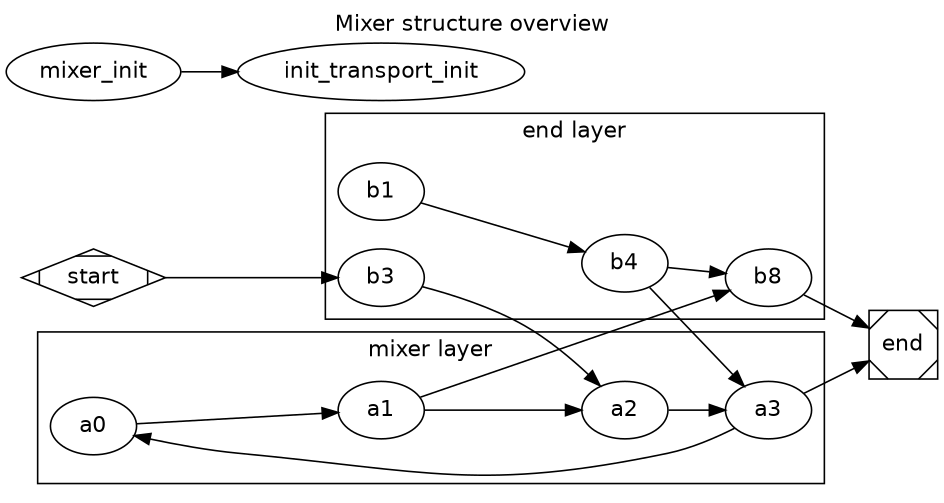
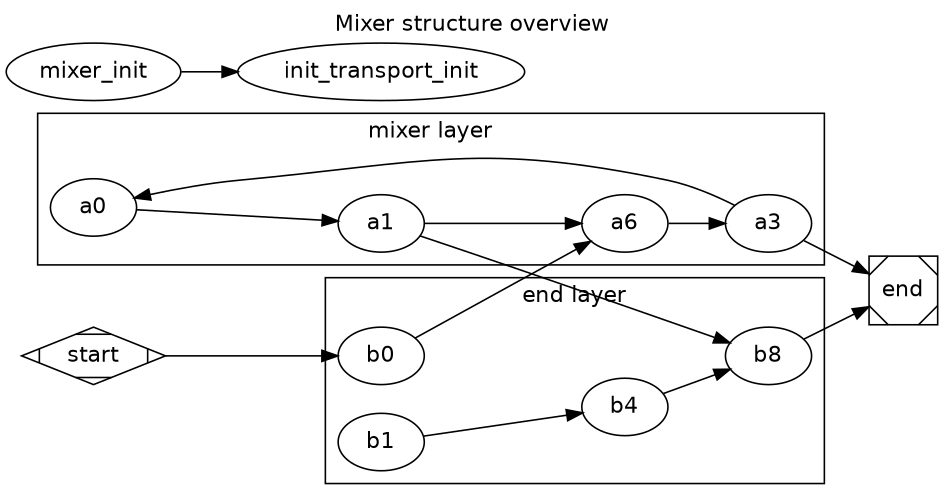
node "b3": label "b3" -> "b0"
edge "b4" -> "a3": removed
node "a2": label "a2" -> "a6"
